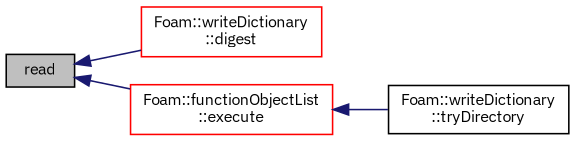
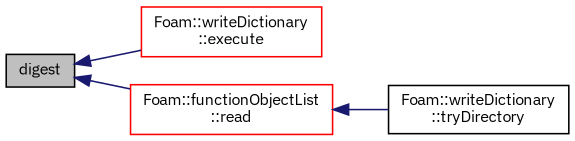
node "Foam::writeDictionary ::digest": label "Foam::writeDictionary ::digest" -> "Foam::writeDictionary ::execute"
node "read": label "read" -> "digest"
node "Foam::functionObjectList ::execute": label "Foam::functionObjectList ::execute" -> "Foam::functionObjectList ::read"
